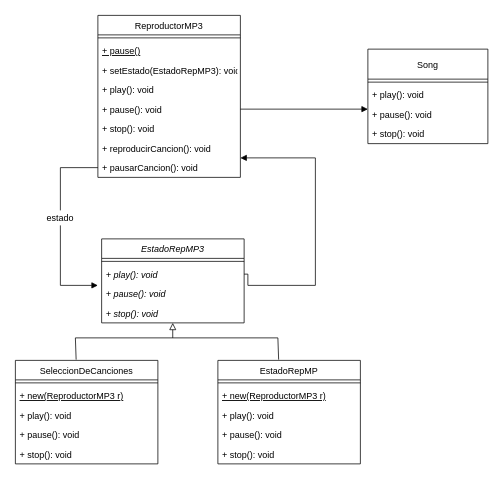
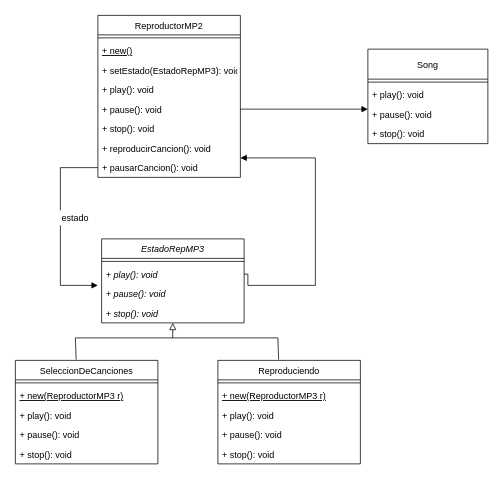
node "ReproductorMP3": label "ReproductorMP3" -> "ReproductorMP2"
node "+ pause()": label "+ pause()" -> "+ new()"
node "estado": moved (60, 218) -> (75, 218)
node "EstadoRepMP": label "EstadoRepMP" -> "Reproduciendo"
